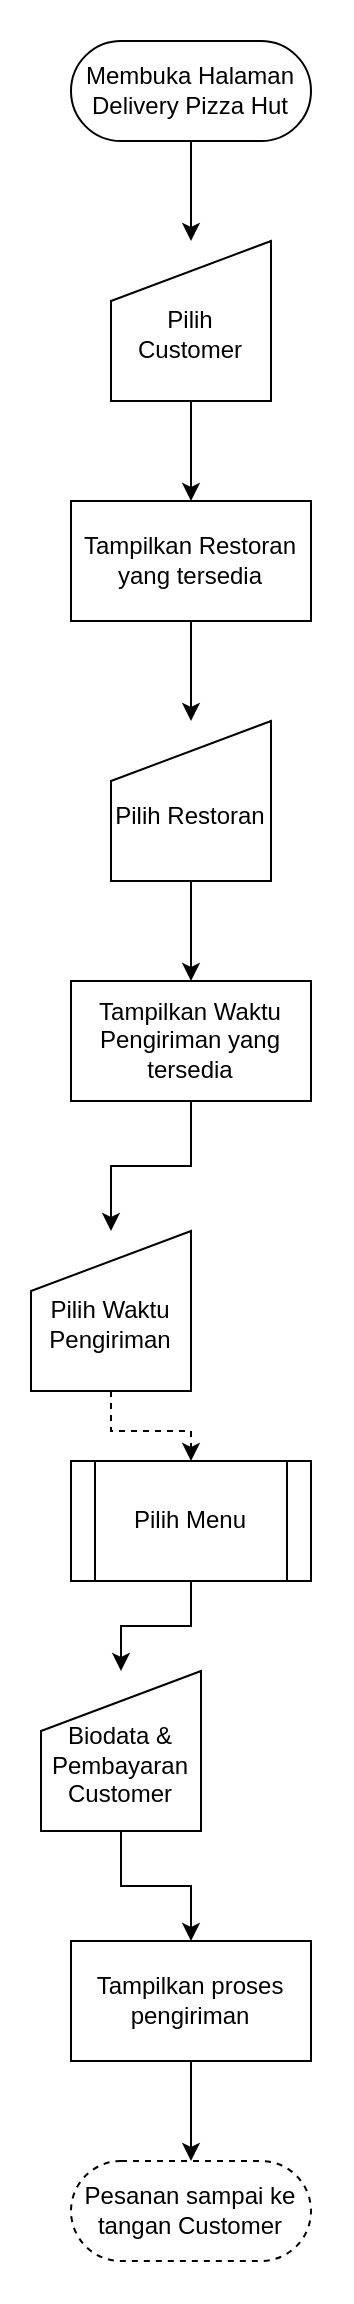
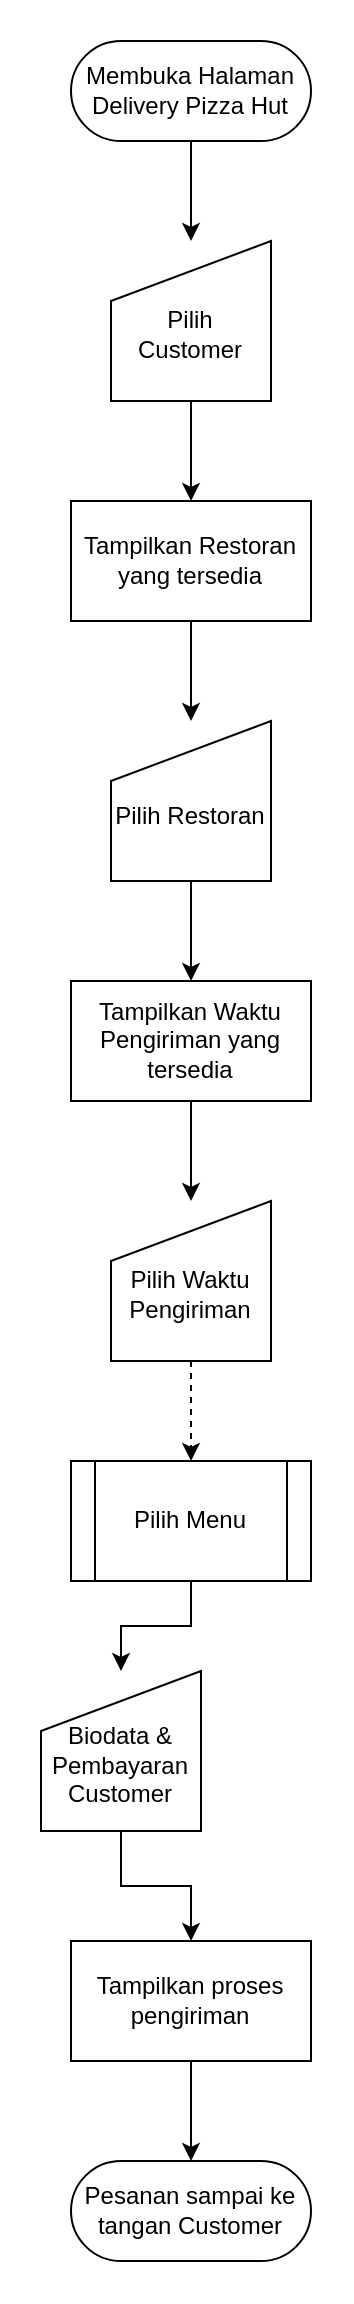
node "Pilih Waktu Pengiriman": moved (111, 1311) -> (191, 1281)
node "Pesanan sampai ke tangan Customer": style dashed -> solid
